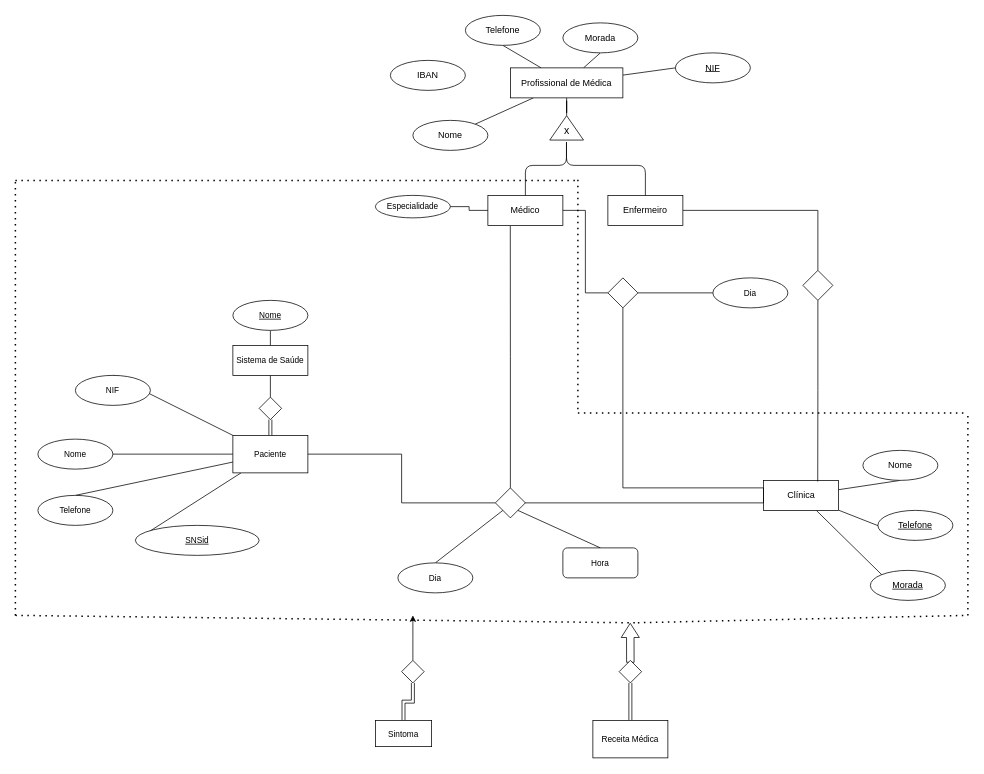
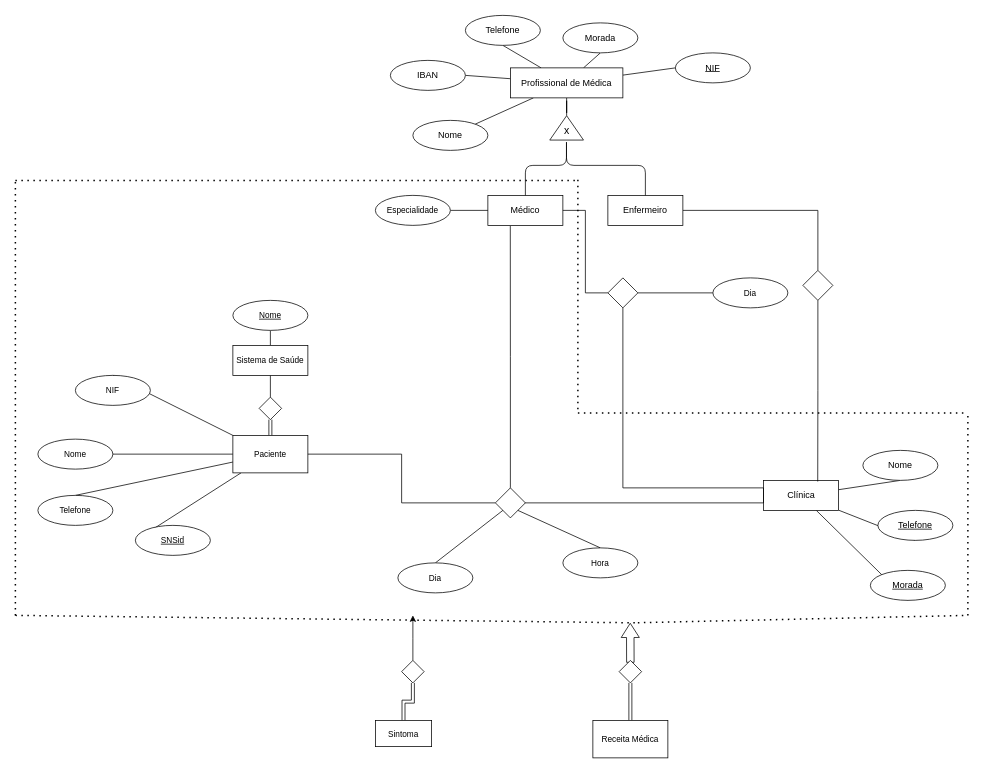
edge "IBAN" -- "Profissional de Médica": added
node "Especialidade": size 75x23 -> 75x30
node "SNSid": size 124x30 -> 75x30
node "Hora": shape rounded rectangle -> ellipse
